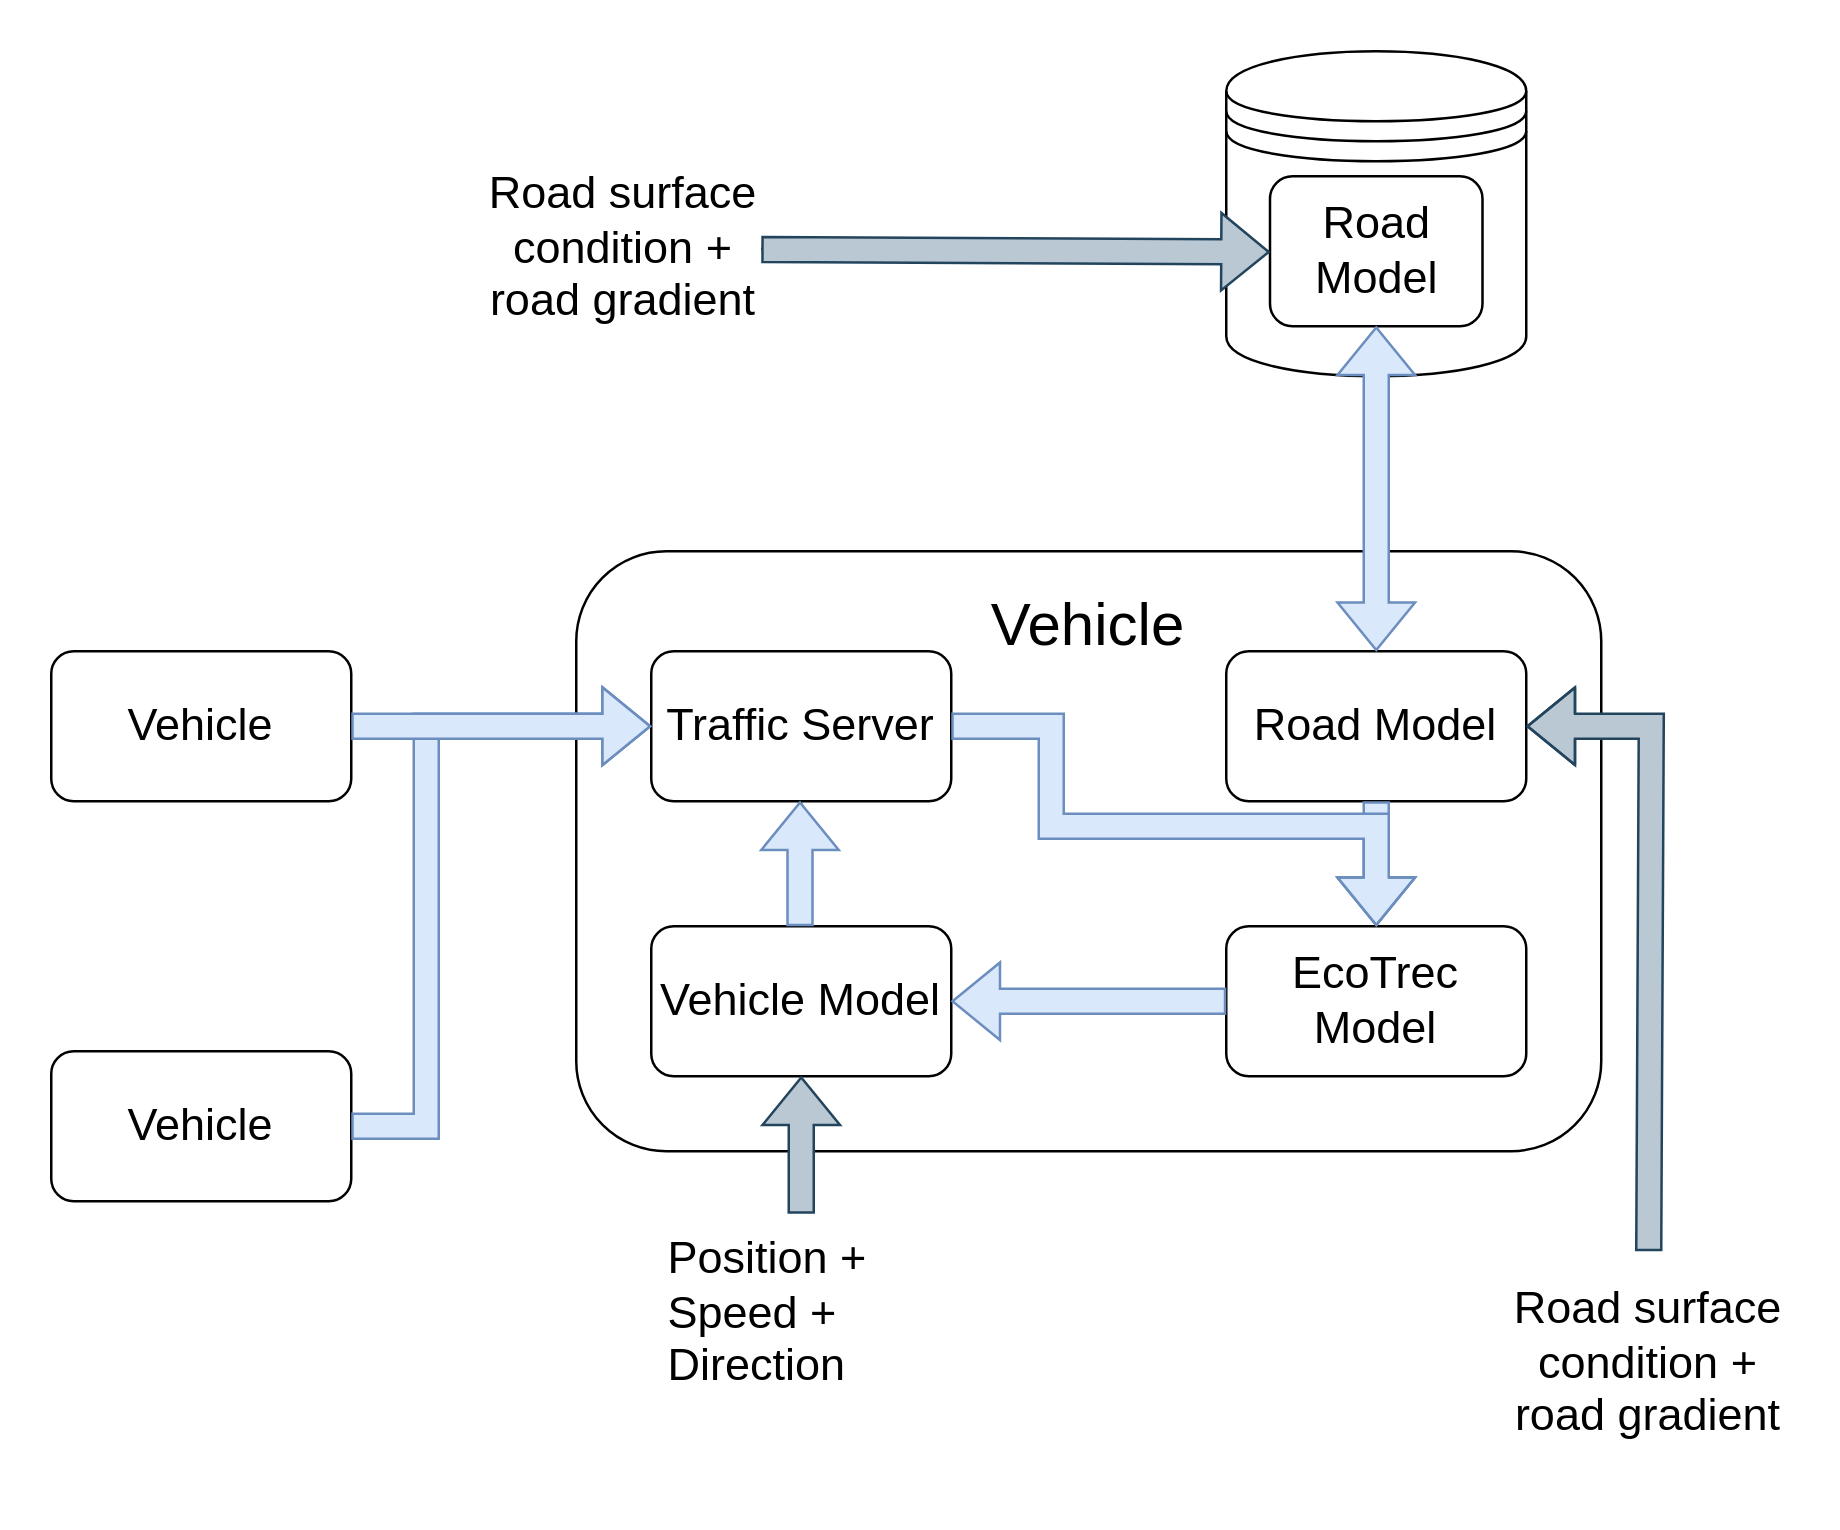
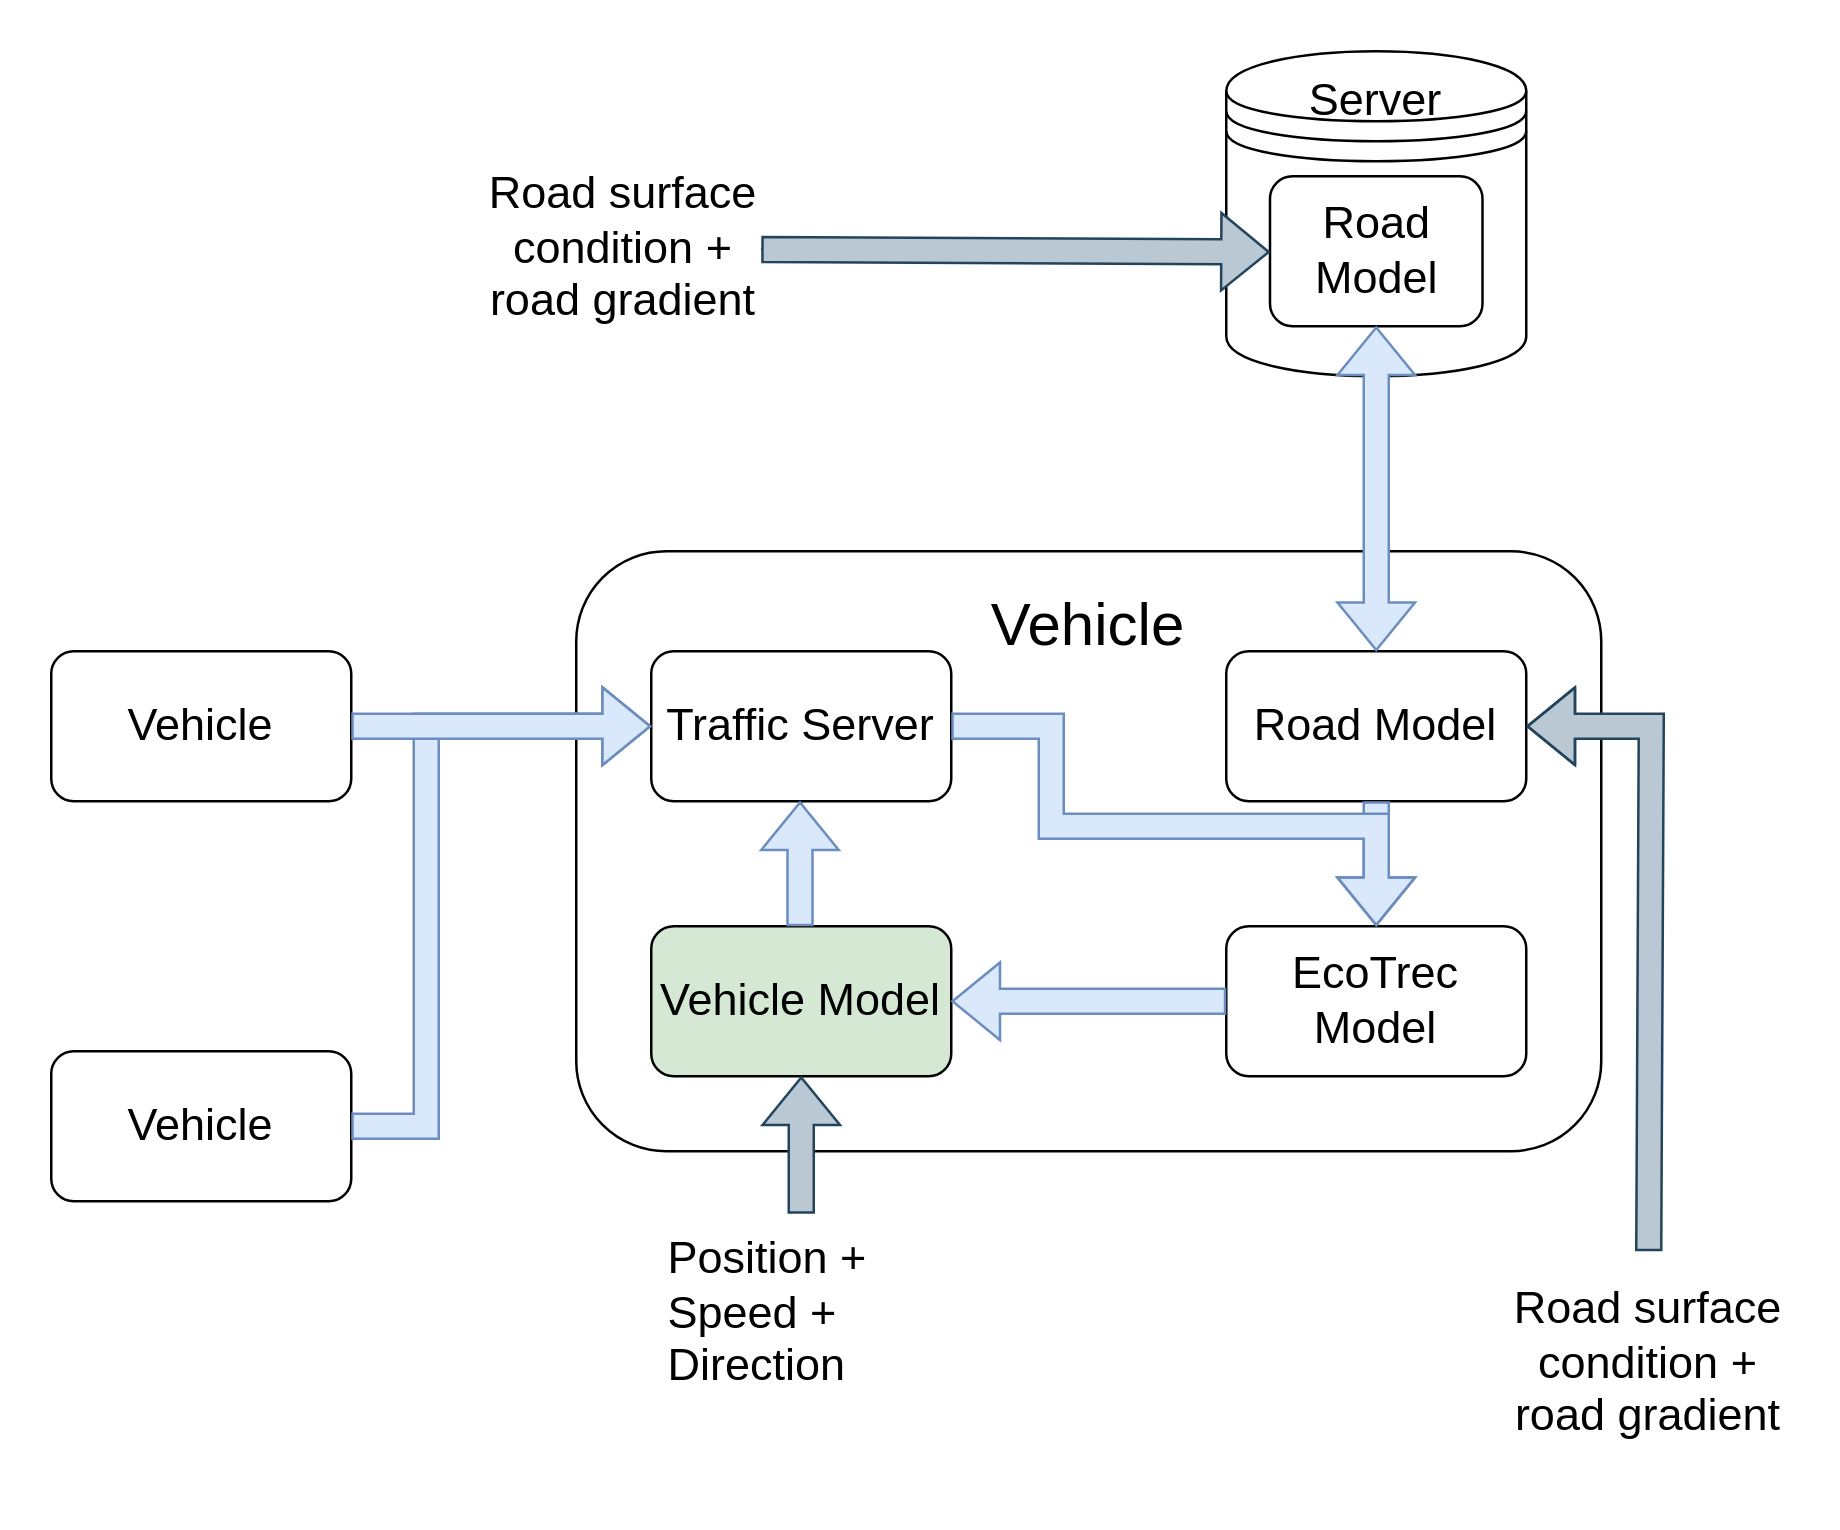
node "Server": added
edge "Vehicle Model" -> "Traffic Server": style dashed -> solid
node "Vehicle Model": fillcolor #ffffff -> #d5e8d4
